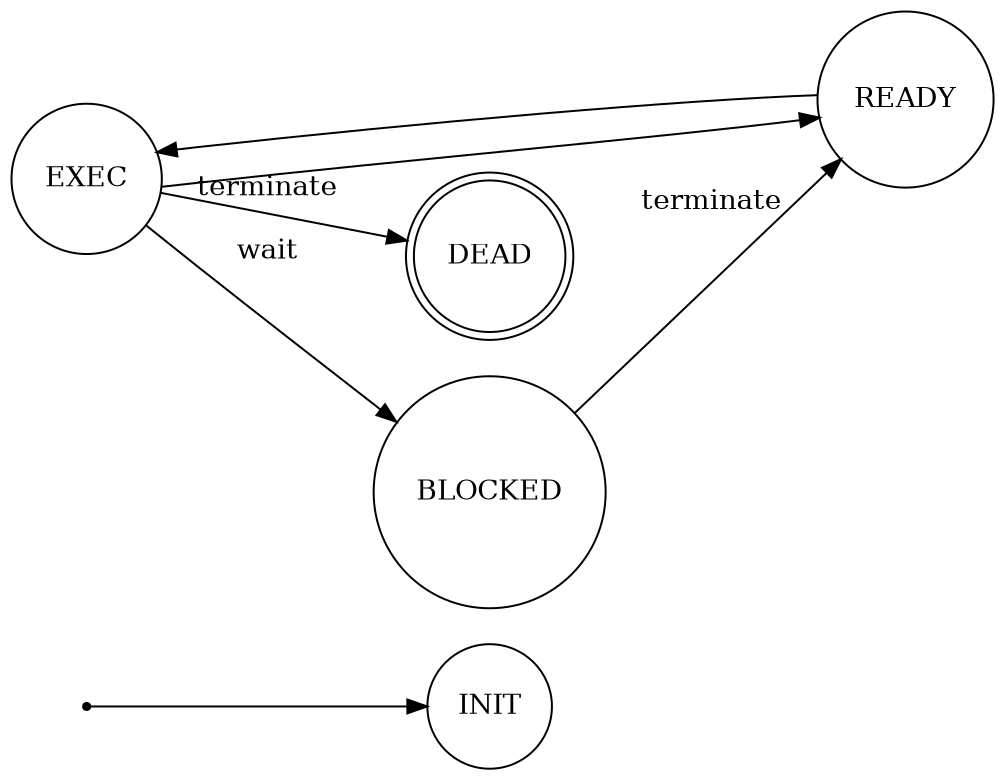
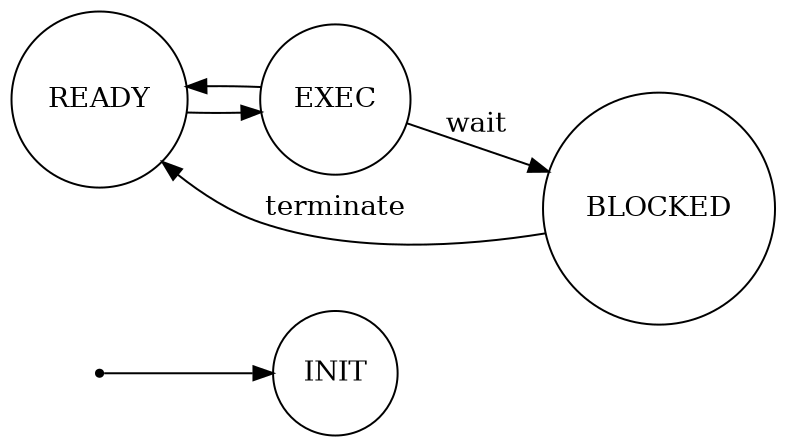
node "DEAD": removed
